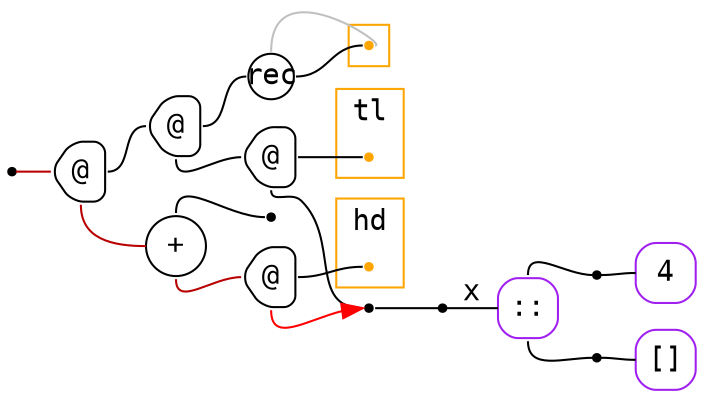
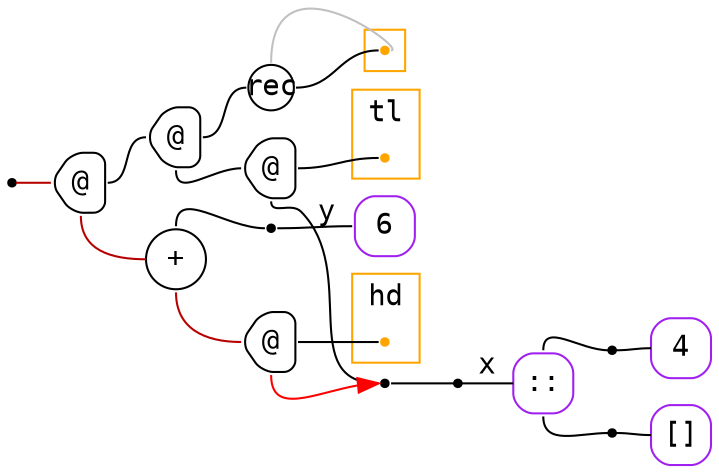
node "6": added
